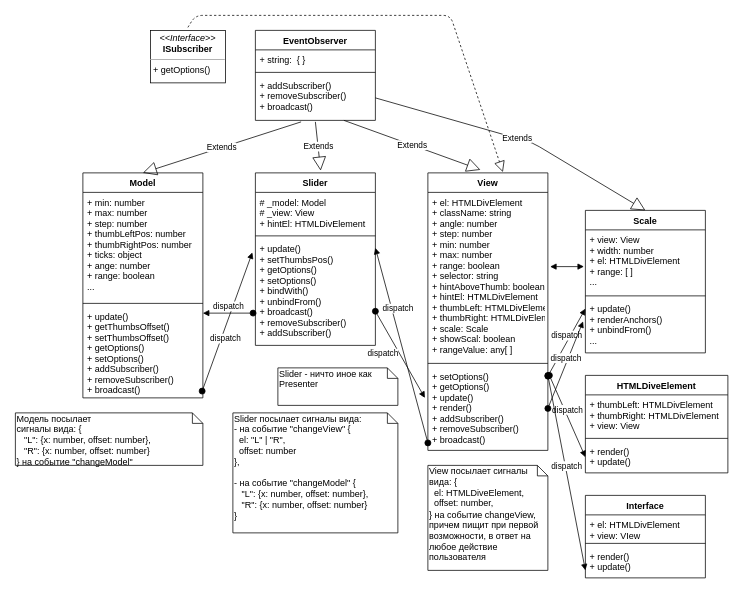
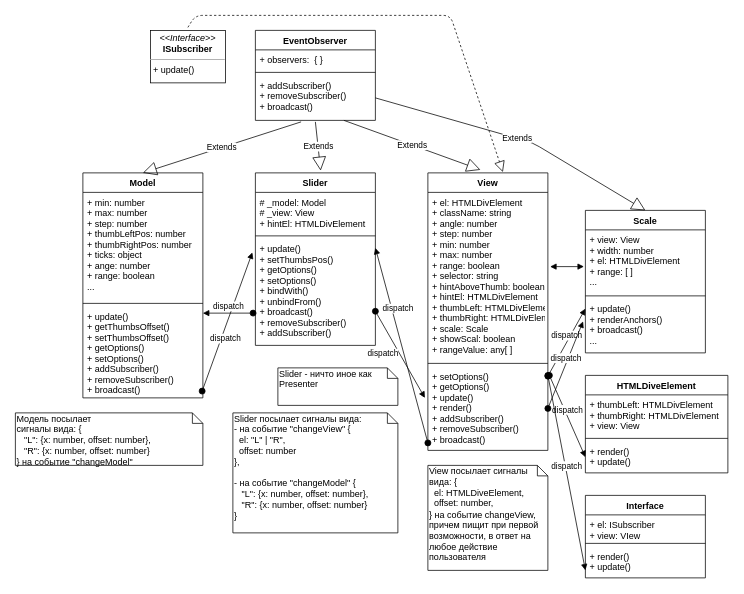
node "<<Interface>> ISubscriber + getOptions()": label "<<Interface>> ISubscriber + getOptions()" -> "<<Interface>> ISubscriber + update()"
node "+ string: { }": label "+ string: { }" -> "+ observers: { }"
node "+ update() + renderAnchors() + unbindFrom() ...": label "+ update() + renderAnchors() + unbindFrom() ..." -> "+ update() + renderAnchors() + broadcast() ..."
node "+ el: HTMLDivElement + view: VIew": label "+ el: HTMLDivElement + view: VIew" -> "+ el: ISubscriber + view: VIew"
